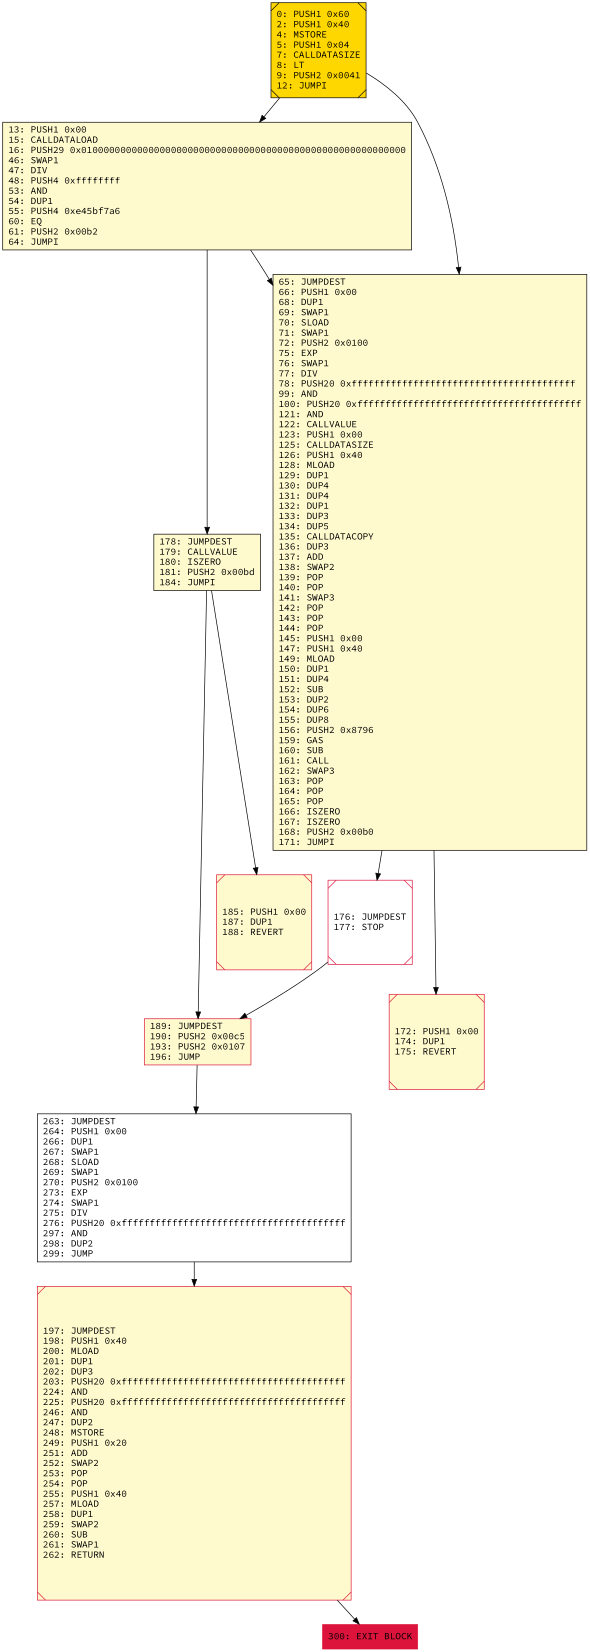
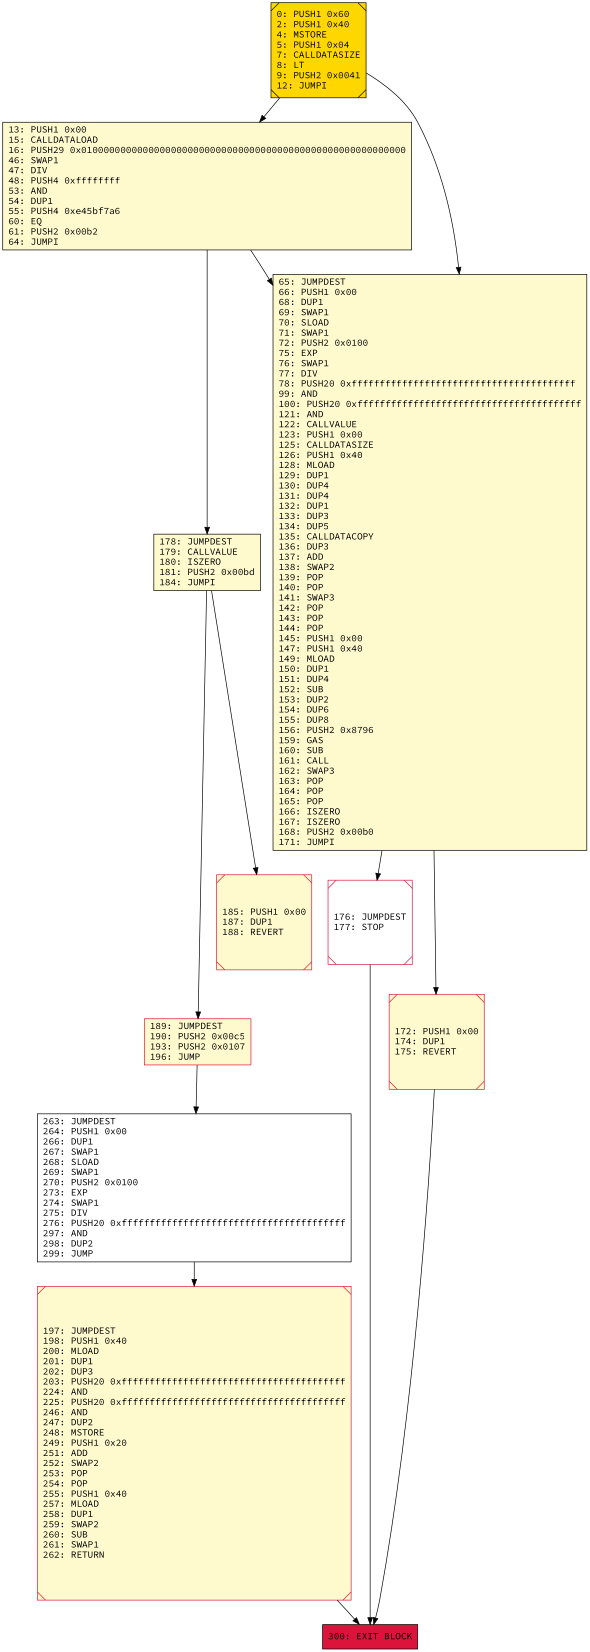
edge "176: JUMPDEST 177: STOP" -> "189: JUMPDEST 190: PUSH2 0x00c5 193: PUSH2 0x0107 196: JUMP": now "176: JUMPDEST 177: STOP" -> "300: EXIT BLOCK"
edge "172: PUSH1 0x00 174: DUP1 175: REVERT" -> "300: EXIT BLOCK": added
node "300: EXIT BLOCK": color crimson -> black
